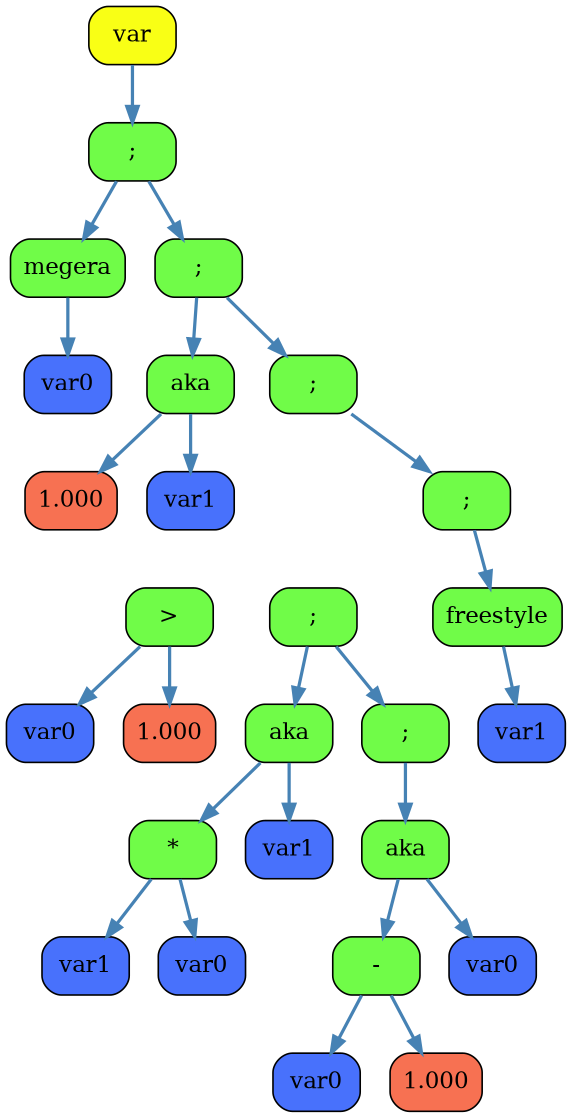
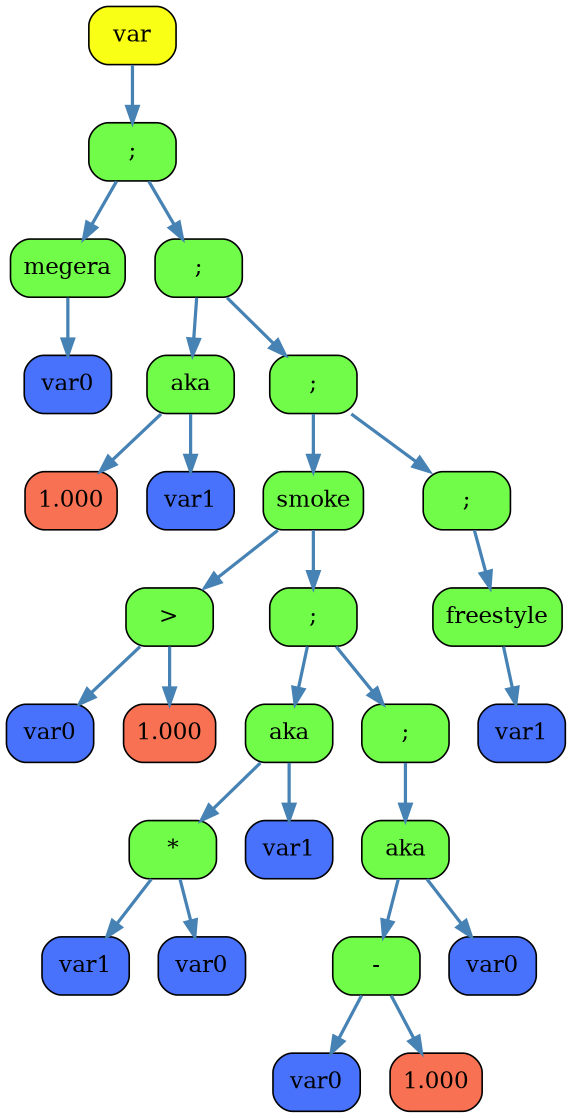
node "smoke": added
